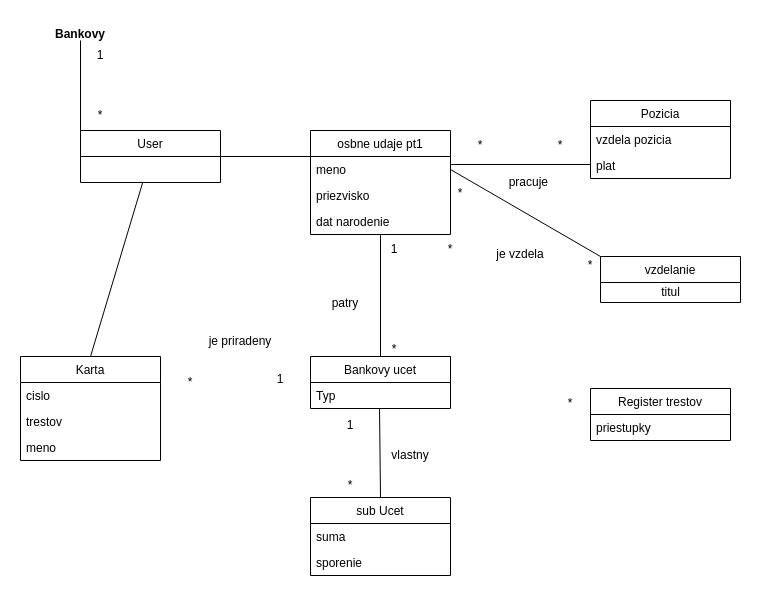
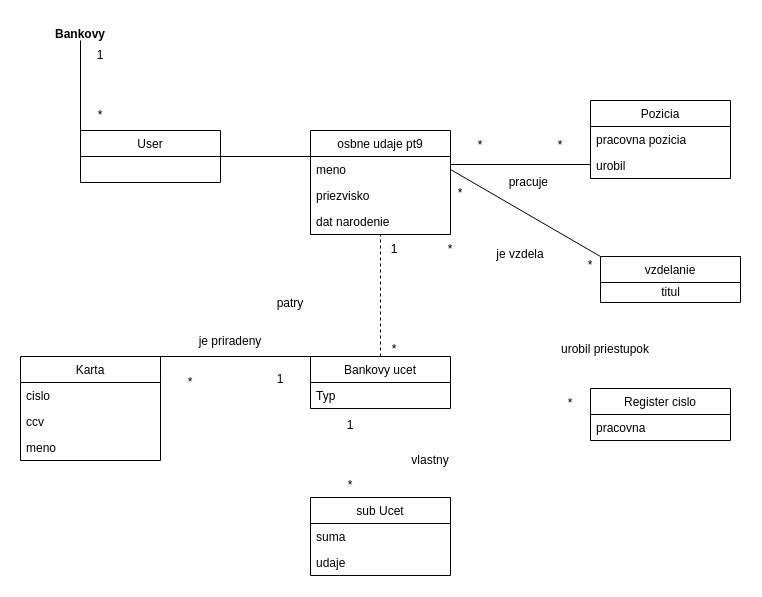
node "vzdela pozicia": label "vzdela pozicia" -> "pracovna pozicia"
node "osbne udaje pt1": label "osbne udaje pt1" -> "osbne udaje pt9"
node "plat": label "plat" -> "urobil"
edge "User" -- "Karta": now "Bankovy ucet" -- "Karta"
edge "dat narodenie" -- "Bankovy ucet": style solid -> dashed
node "patry": moved (346, 304) -> (291, 304)
node "je priradeny": moved (241, 342) -> (231, 342)
node "urobil priestupok": added
node "Register trestov": label "Register trestov" -> "Register cislo"
node "trestov": label "trestov" -> "ccv"
node "priestupky": label "priestupky" -> "pracovna"
edge "Typ" -- "sub Ucet": removed
node "vlastny": moved (411, 456) -> (431, 461)
node "sporenie": label "sporenie" -> "udaje"
